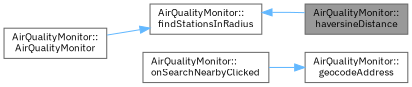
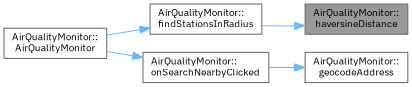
edge "AirQualityMonitor:: haversineDistance" -> "AirQualityMonitor:: findStationsInRadius": reversed
edge "AirQualityMonitor:: AirQualityMonitor" -> "AirQualityMonitor:: onSearchNearbyClicked": added
